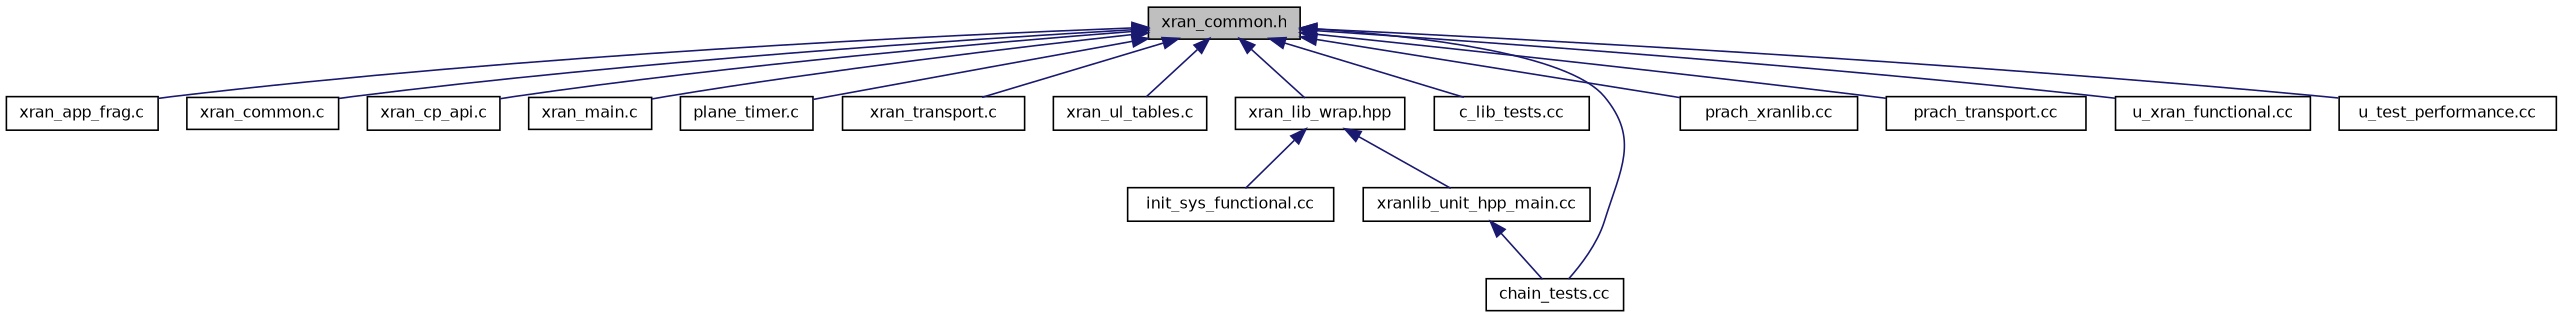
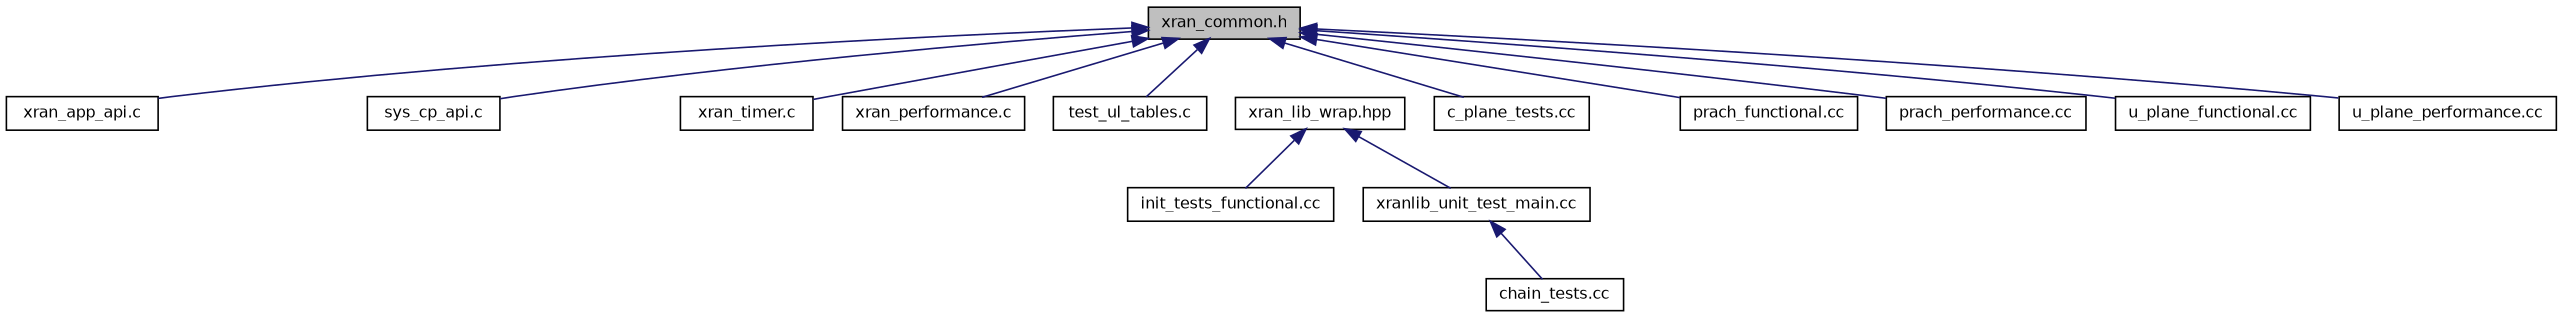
edge "xran_lib_wrap.hpp" -> "xran_common.h": removed
edge "chain_tests.cc" -> "xran_common.h": removed
node "xran_app_frag.c": label "xran_app_frag.c" -> "xran_app_api.c"
node "xran_common.c": removed
node "xran_cp_api.c": label "xran_cp_api.c" -> "sys_cp_api.c"
node "xran_main.c": removed
node "plane_timer.c": label "plane_timer.c" -> "xran_timer.c"
node "xran_transport.c": label "xran_transport.c" -> "xran_performance.c"
node "xran_ul_tables.c": label "xran_ul_tables.c" -> "test_ul_tables.c"
node "c_lib_tests.cc": label "c_lib_tests.cc" -> "c_plane_tests.cc"
node "prach_xranlib.cc": label "prach_xranlib.cc" -> "prach_functional.cc"
node "prach_transport.cc": label "prach_transport.cc" -> "prach_performance.cc"
node "u_xran_functional.cc": label "u_xran_functional.cc" -> "u_plane_functional.cc"
node "u_test_performance.cc": label "u_test_performance.cc" -> "u_plane_performance.cc"
node "init_sys_functional.cc": label "init_sys_functional.cc" -> "init_tests_functional.cc"
node "xranlib_unit_hpp_main.cc": label "xranlib_unit_hpp_main.cc" -> "xranlib_unit_test_main.cc"
